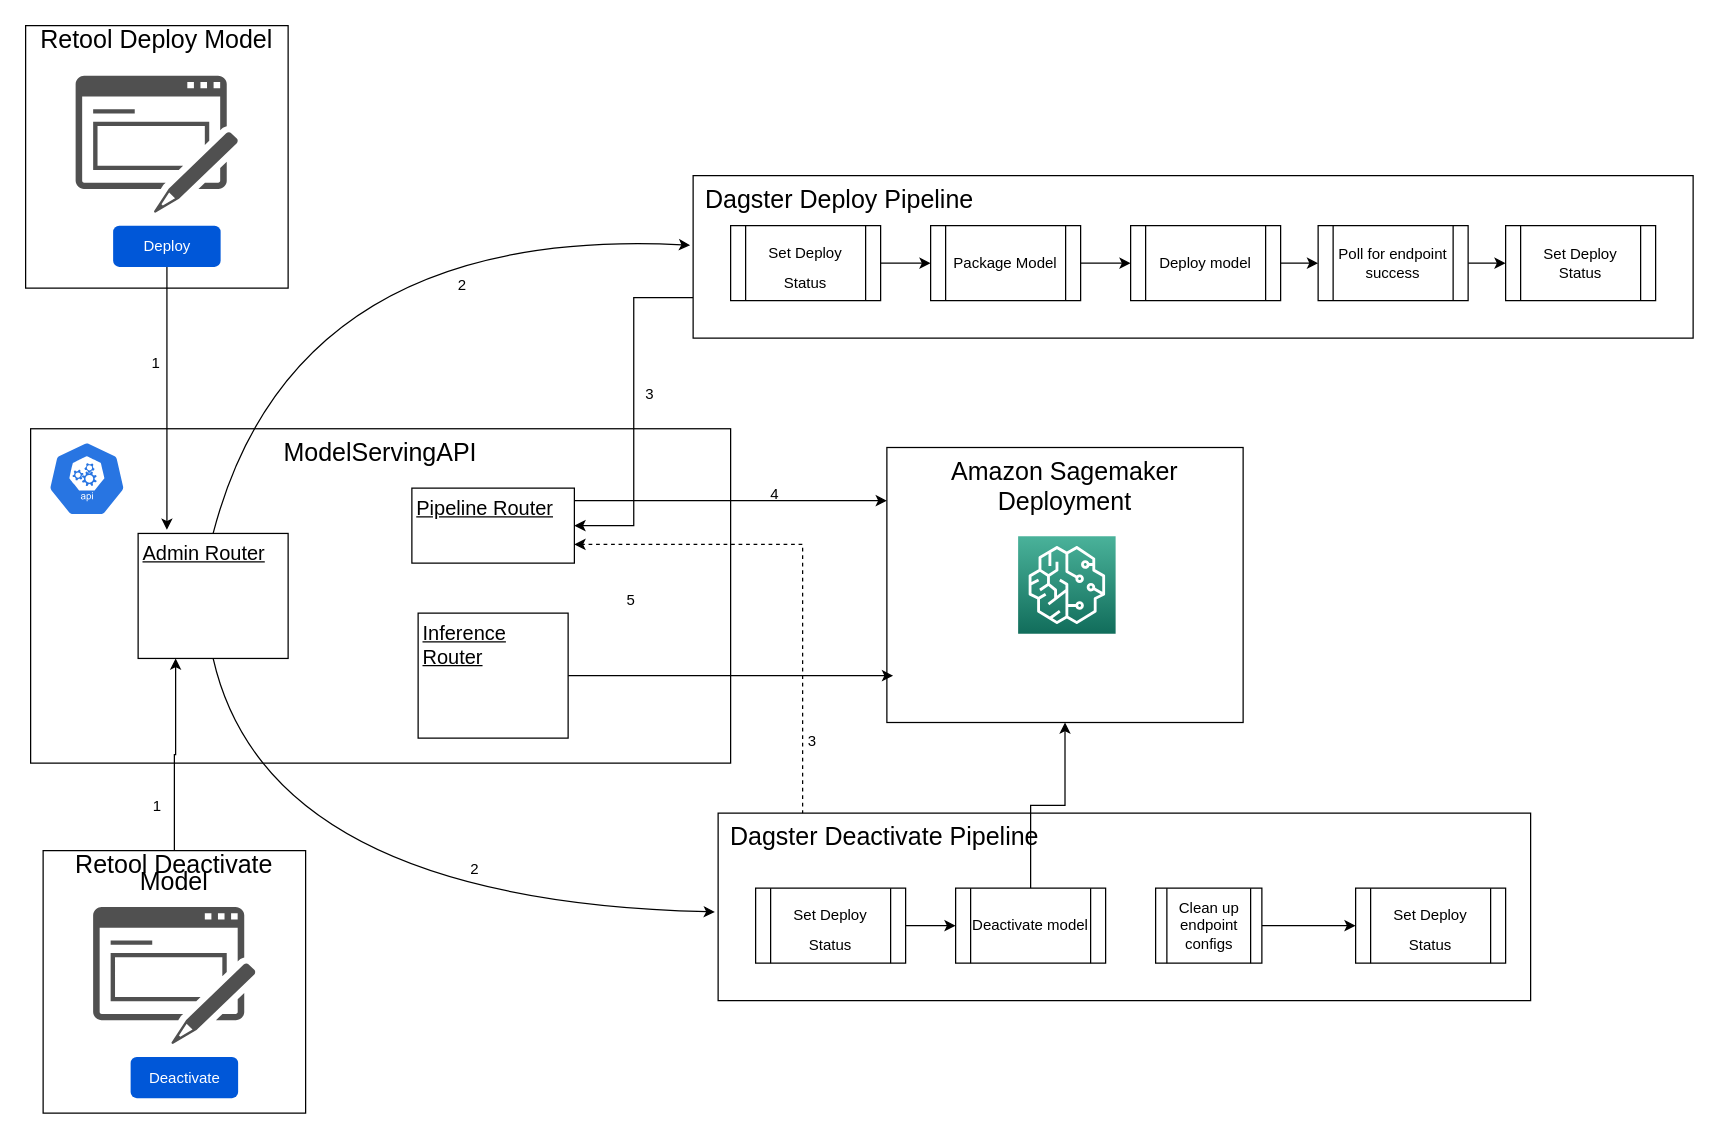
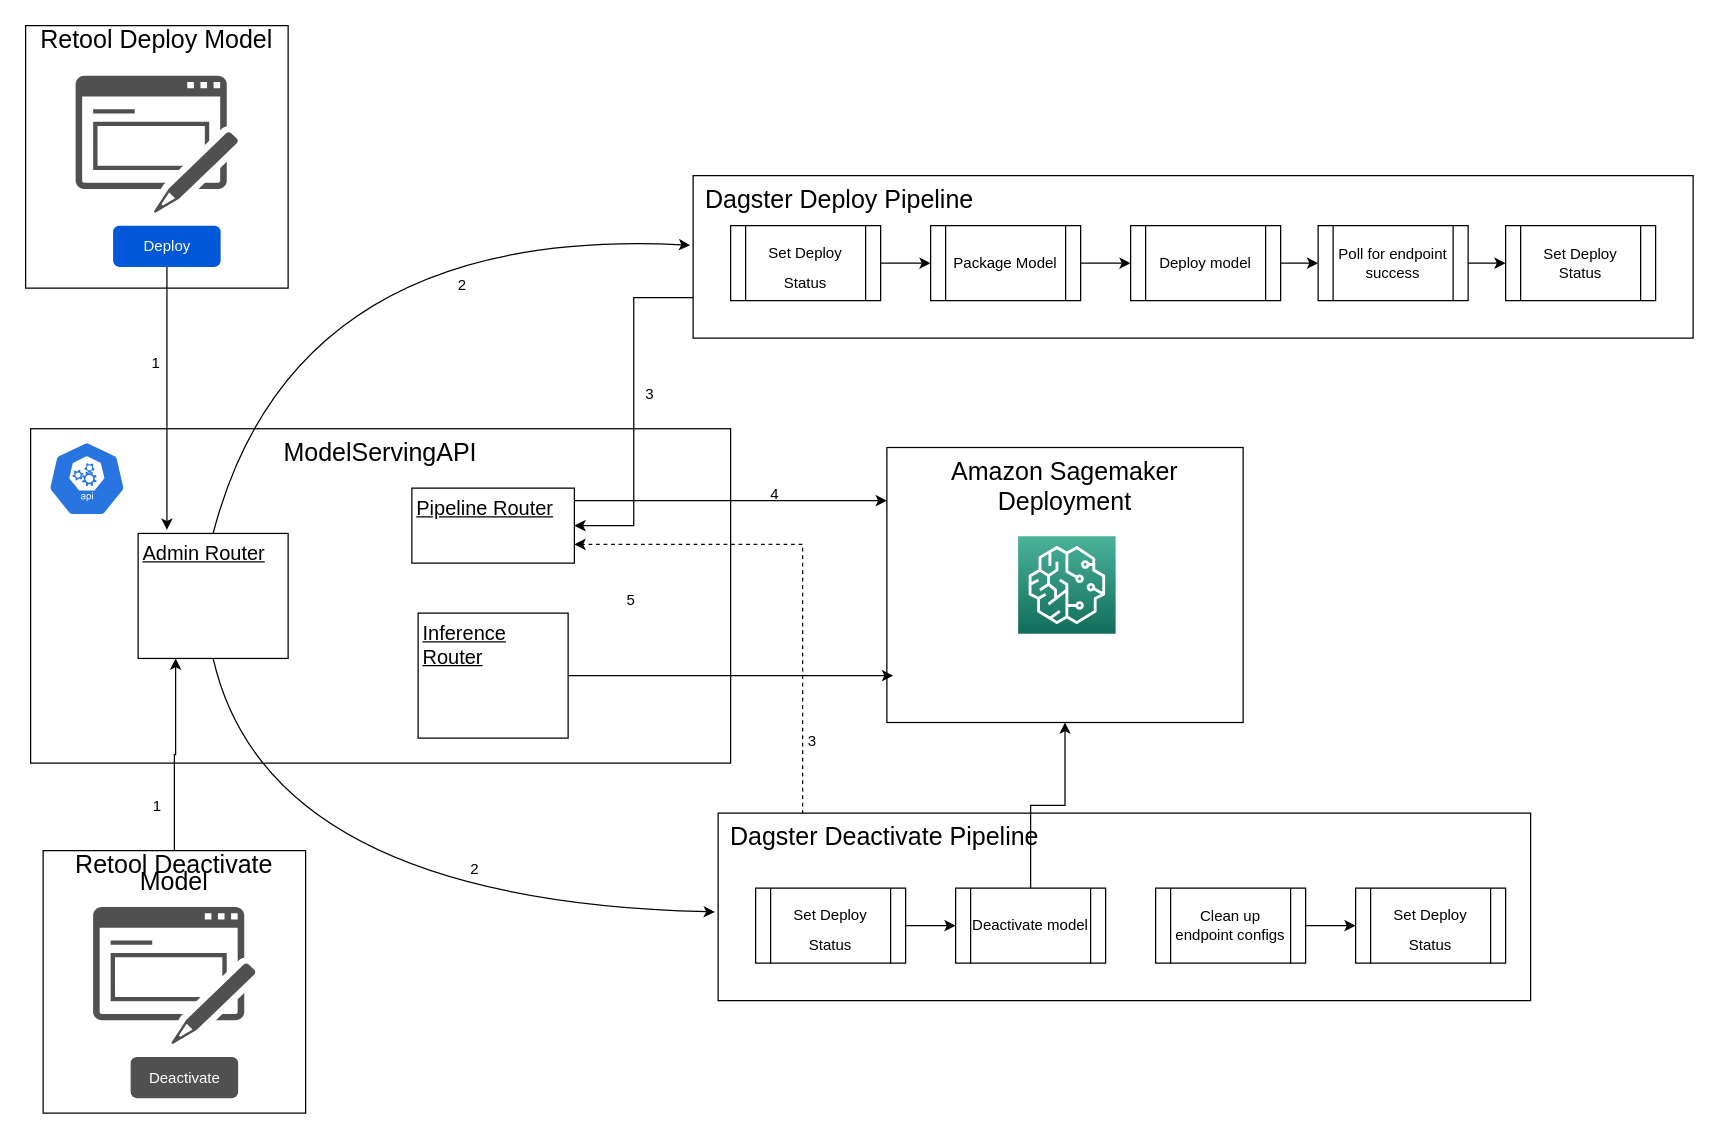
node "Clean up endpoint configs": size 106x75 -> 150x75
node "Deactivate": fillcolor #0057d8 -> #505050
